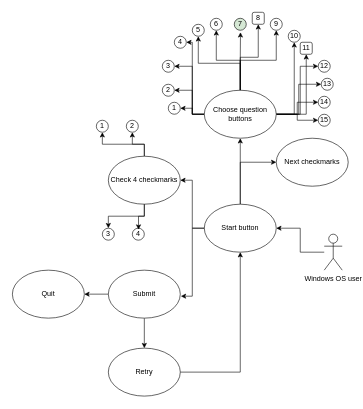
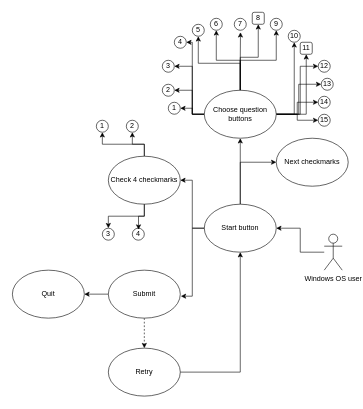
node "7": fillcolor #d5e8d4 -> #ffffff
edge "Submit" -> "Retry": style solid -> dashed
